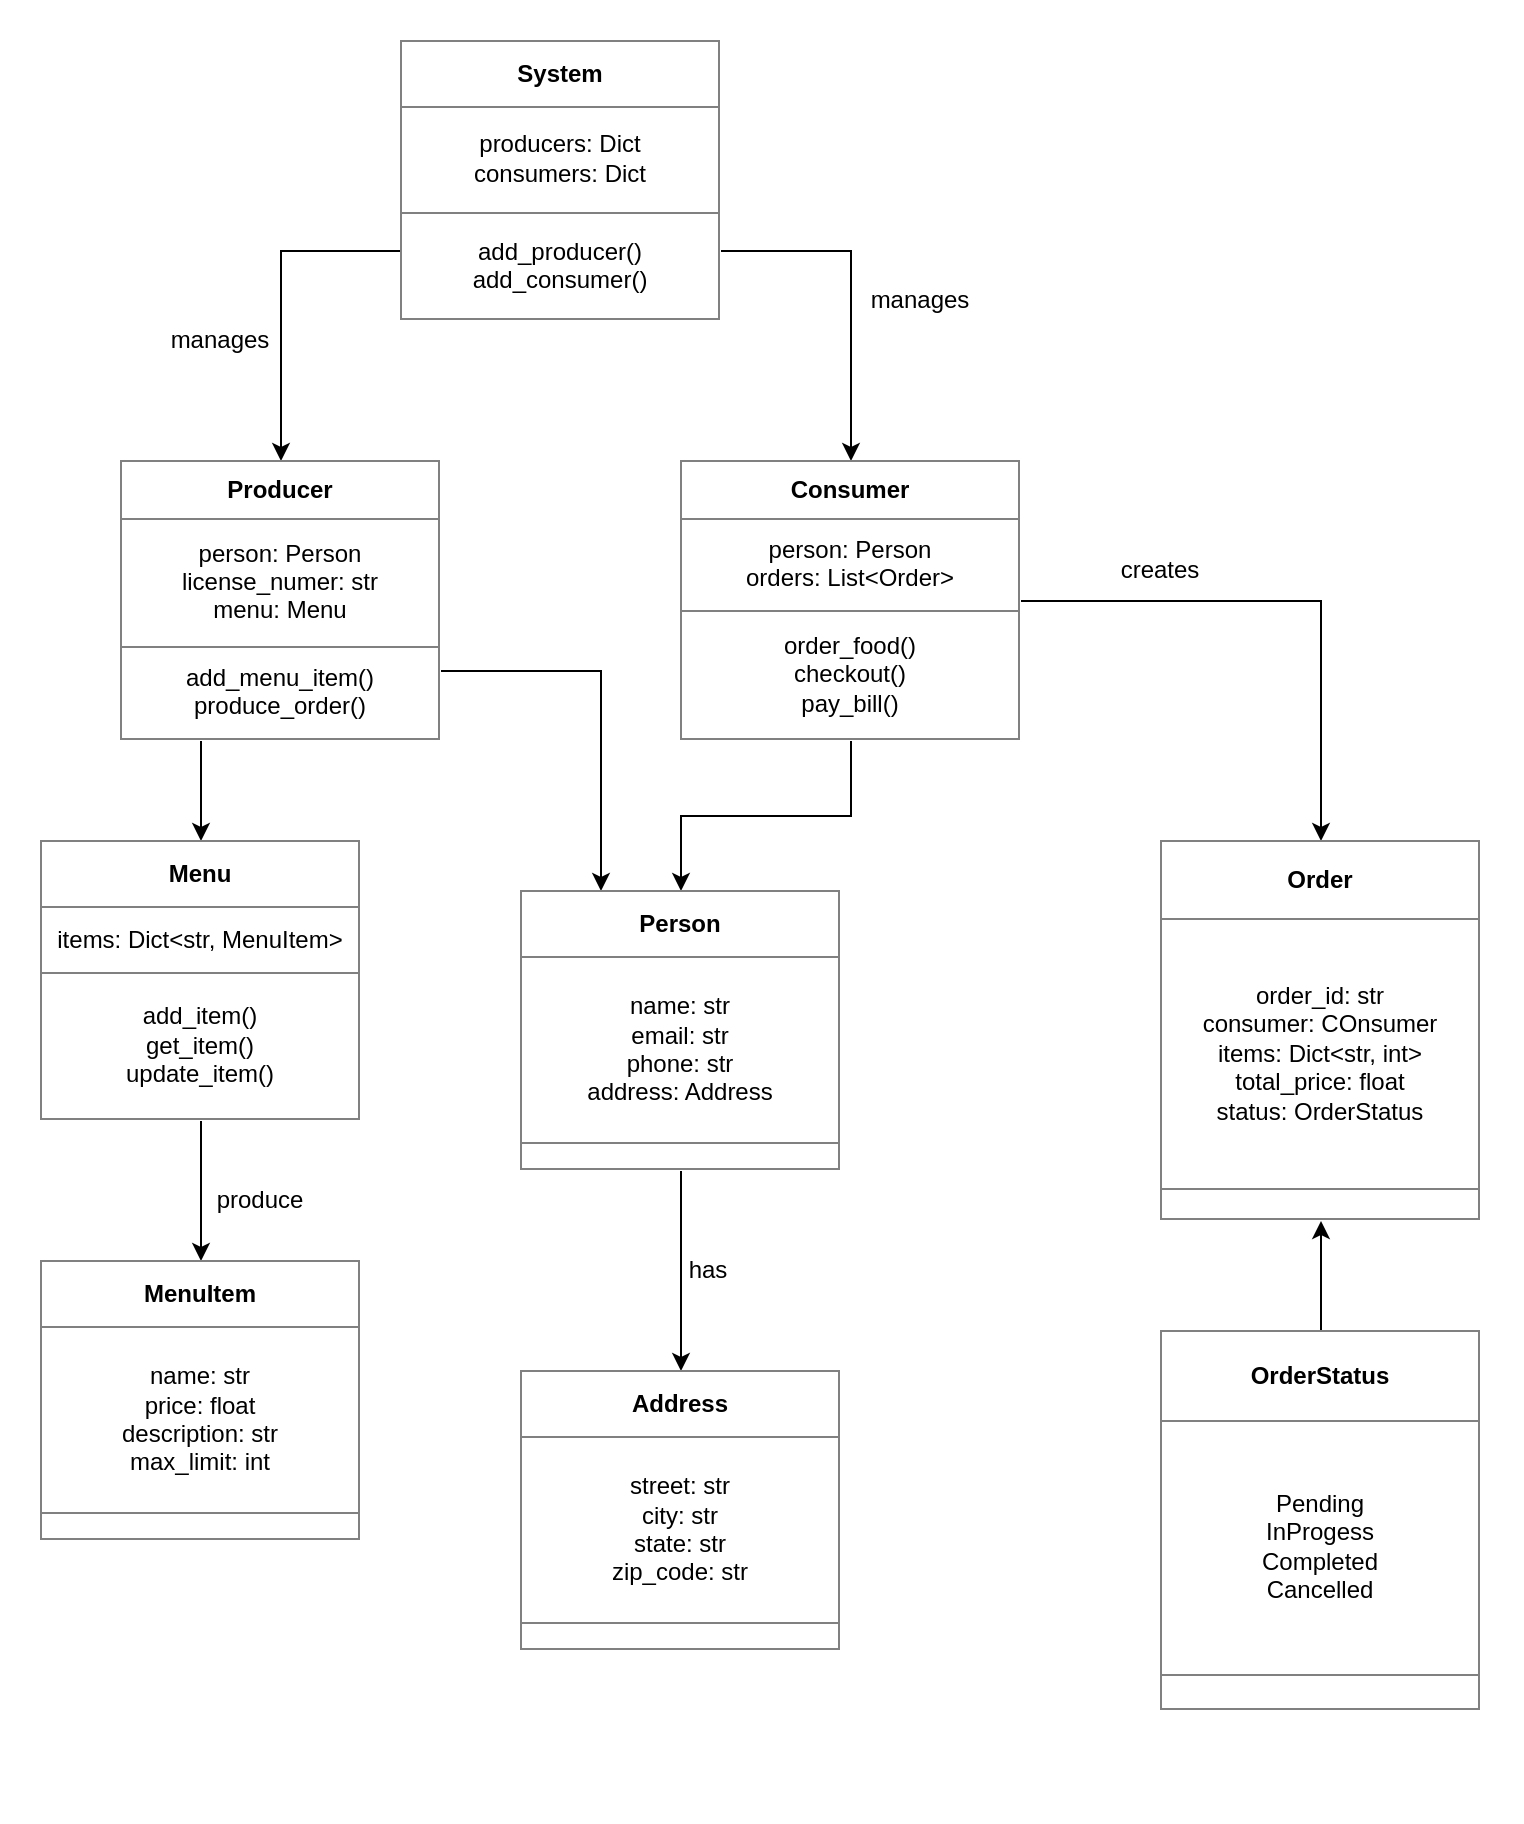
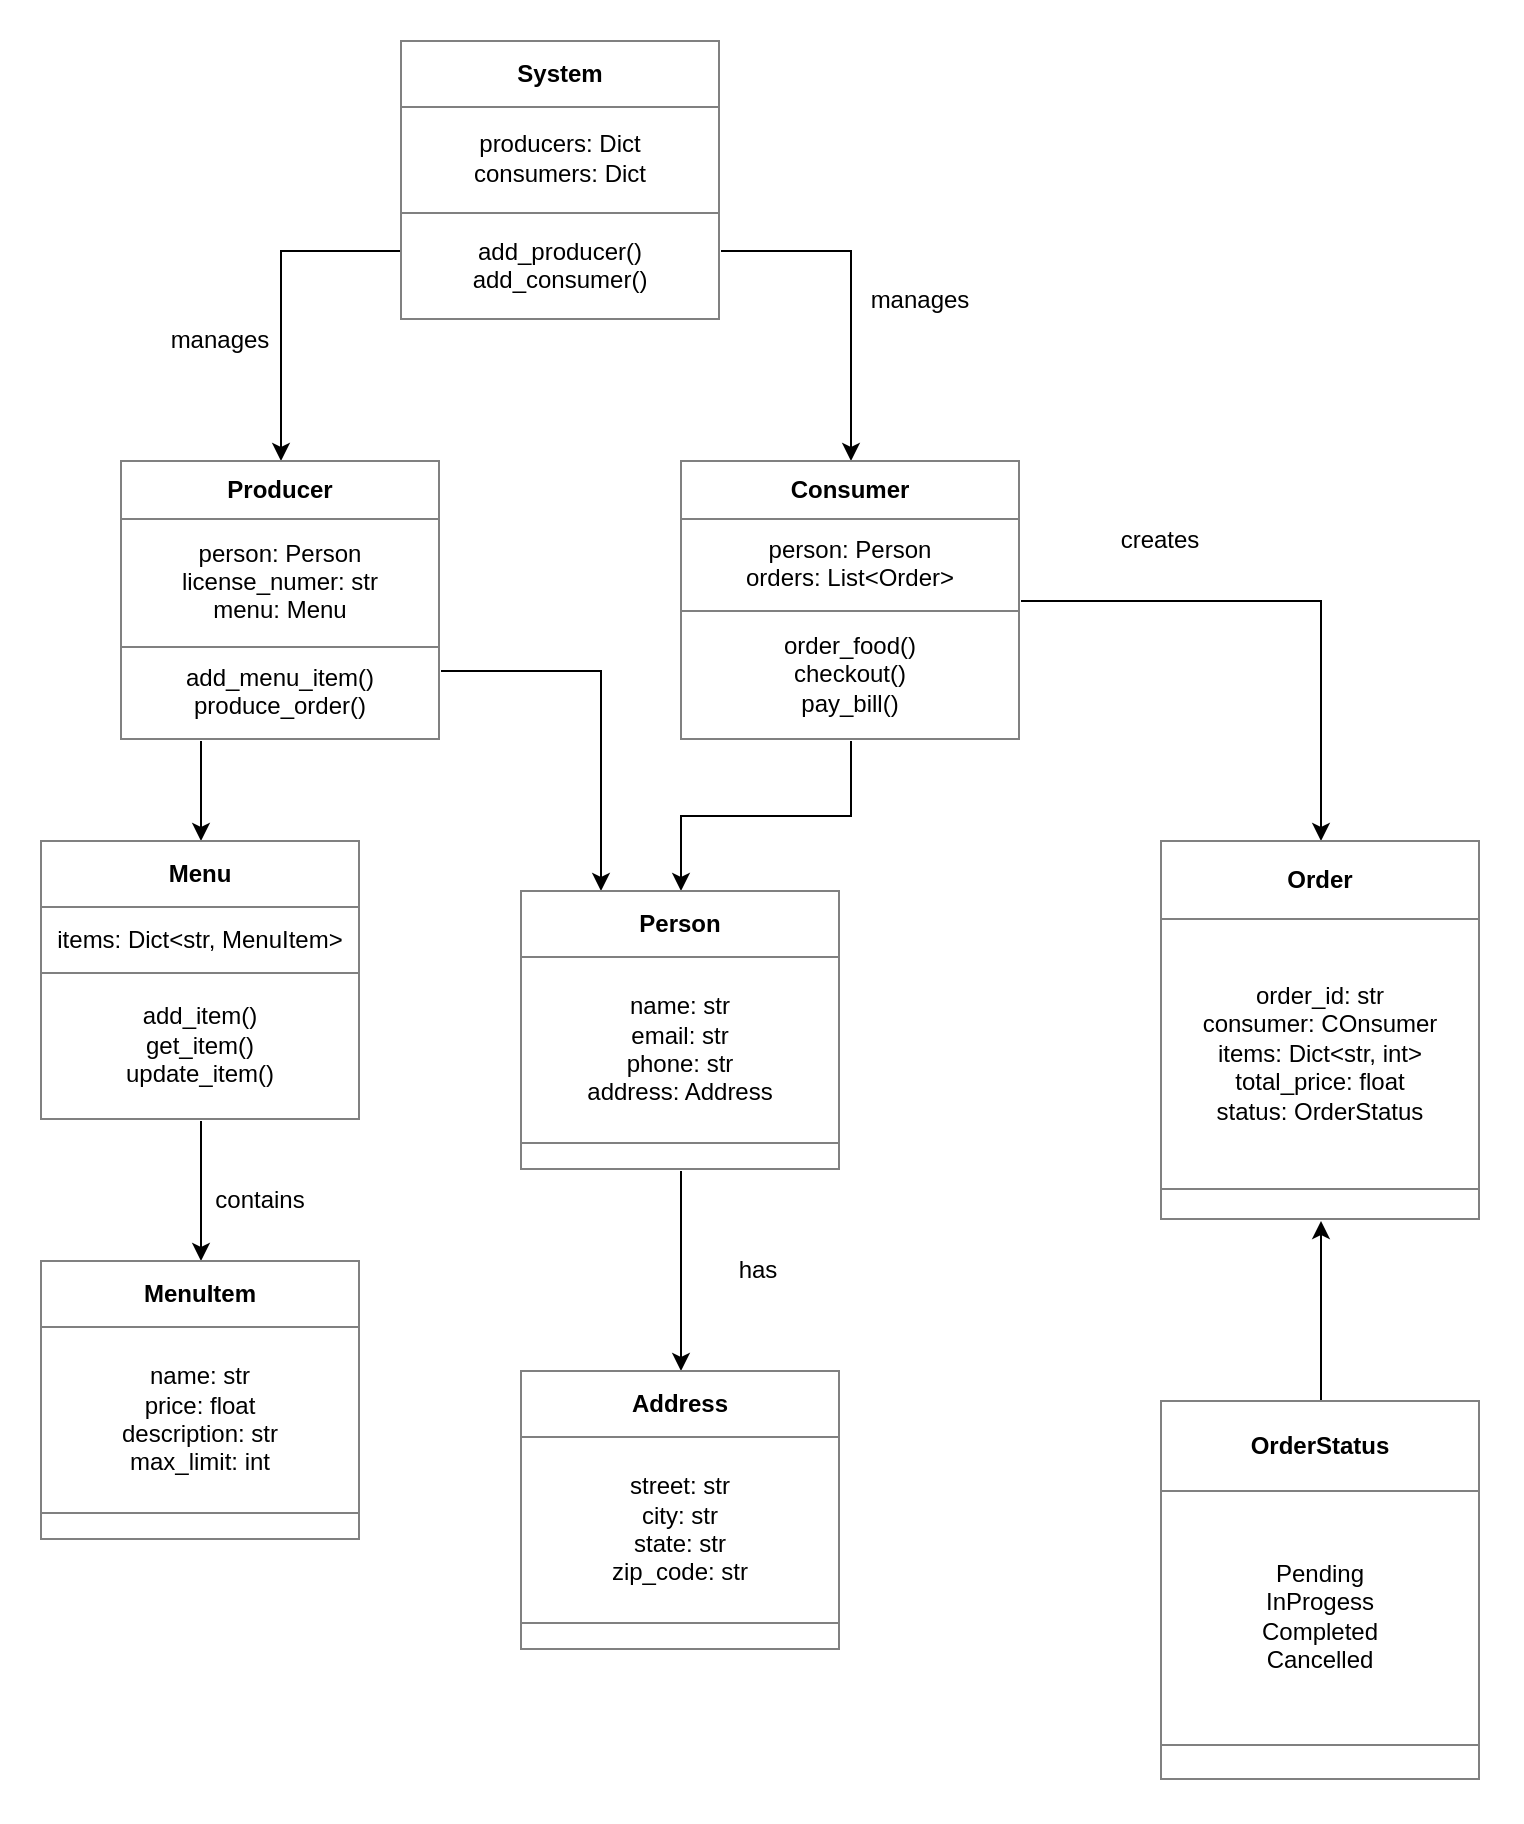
node "creates": moved (1161, 571) -> (1161, 541)
node "produce": label "produce" -> "contains"
node "has": moved (708, 1271) -> (758, 1271)
node "OrderStatus Pending InProgess Completed Cancelled": moved (1321, 1521) -> (1321, 1591)
